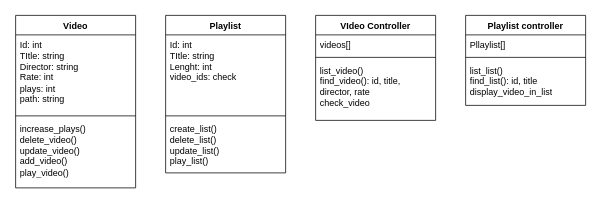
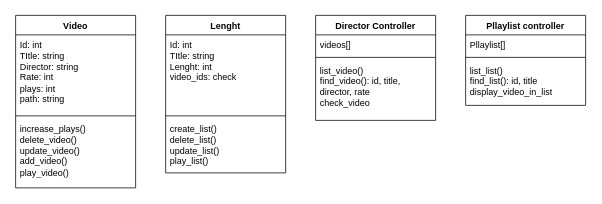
node "Playlist": label "Playlist" -> "Lenght"
node "VIdeo Controller": label "VIdeo Controller" -> "Director Controller"
node "Playlist controller": label "Playlist controller" -> "Pllaylist controller"
